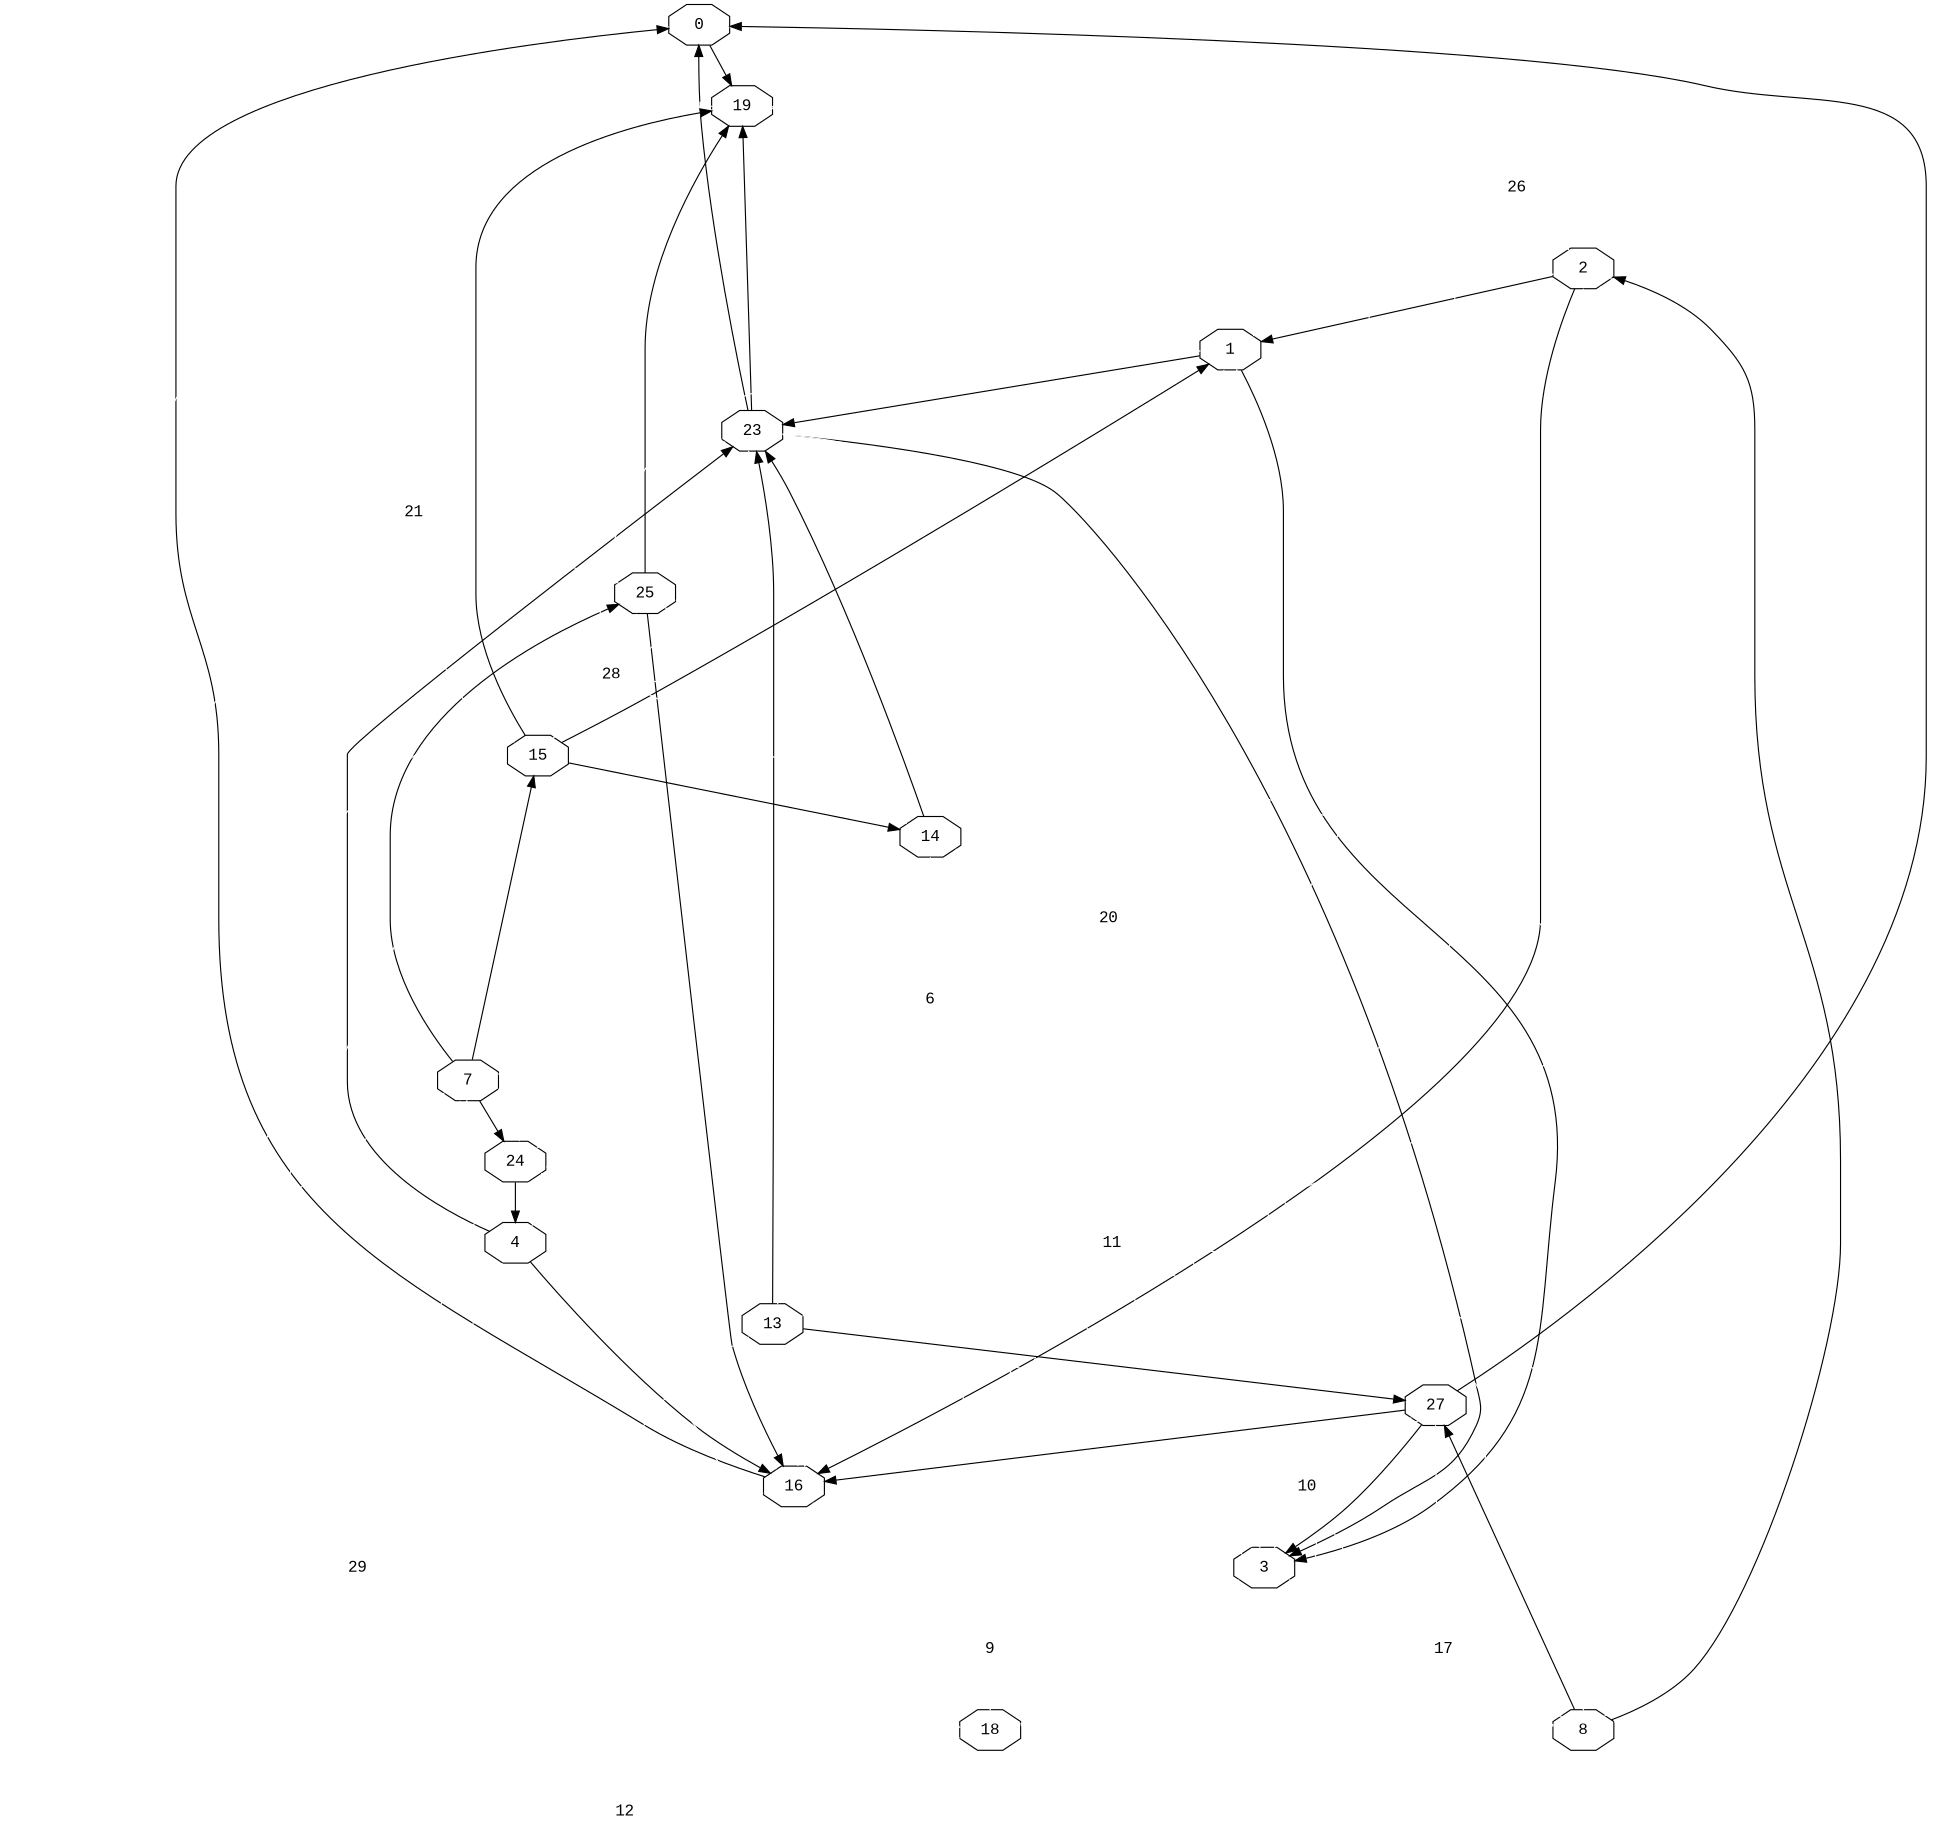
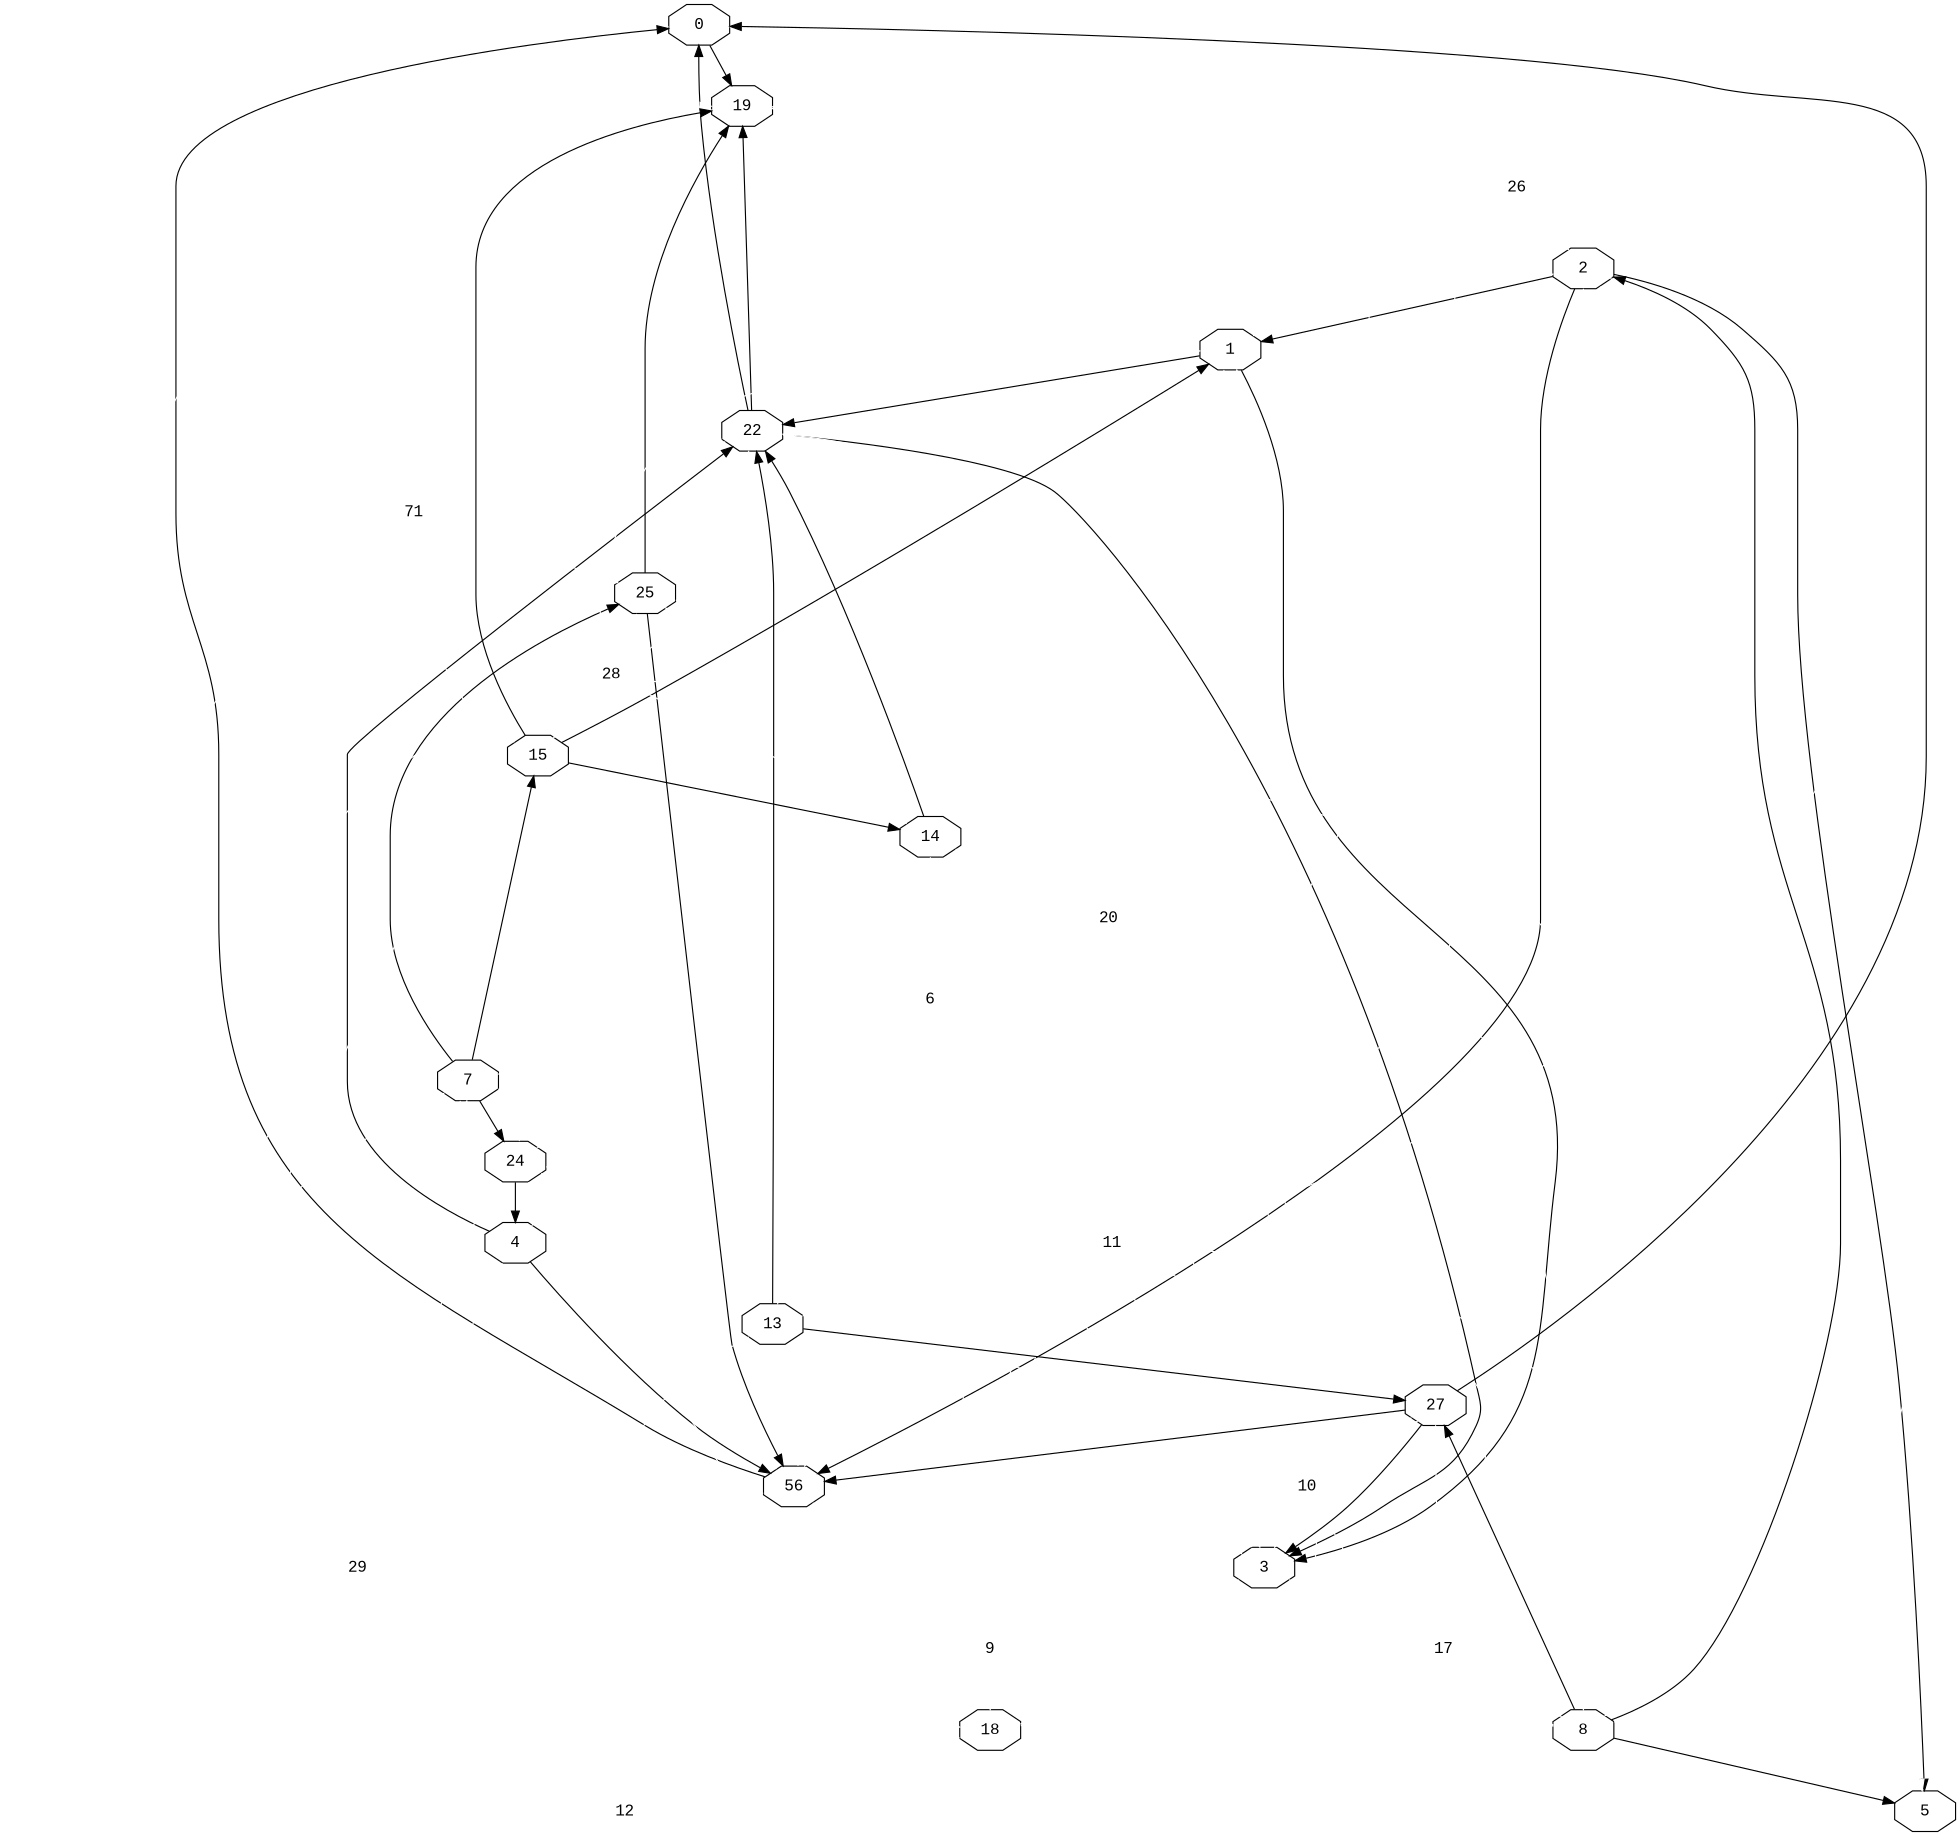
node "23": label "23" -> "22"
node "21": label "21" -> "71"
node "16": label "16" -> "56"
node "5": added
